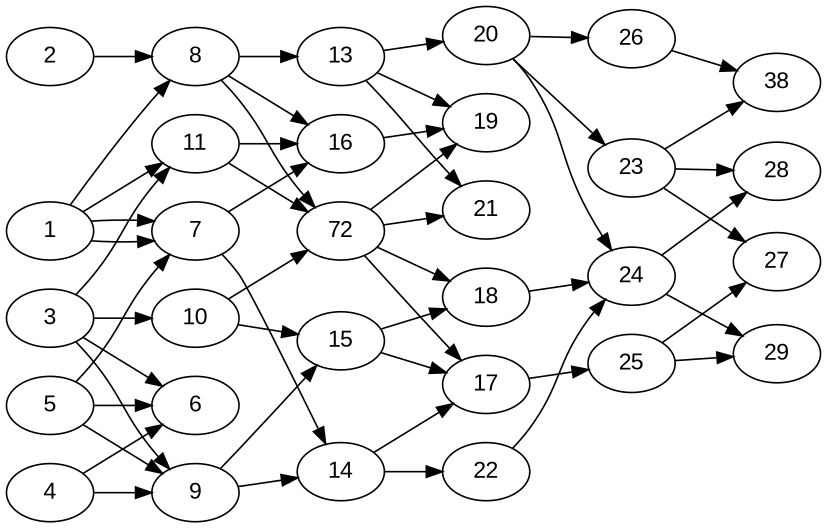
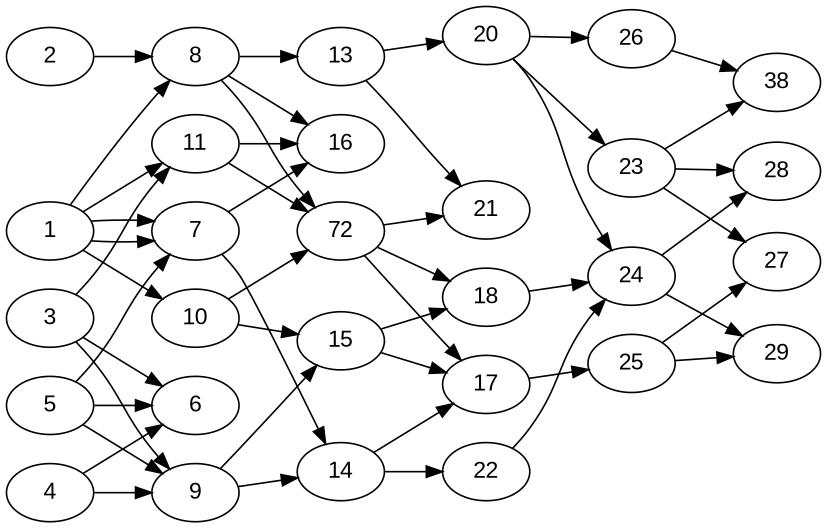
node "19": removed
edge "3" -> "10": now "1" -> "10"
